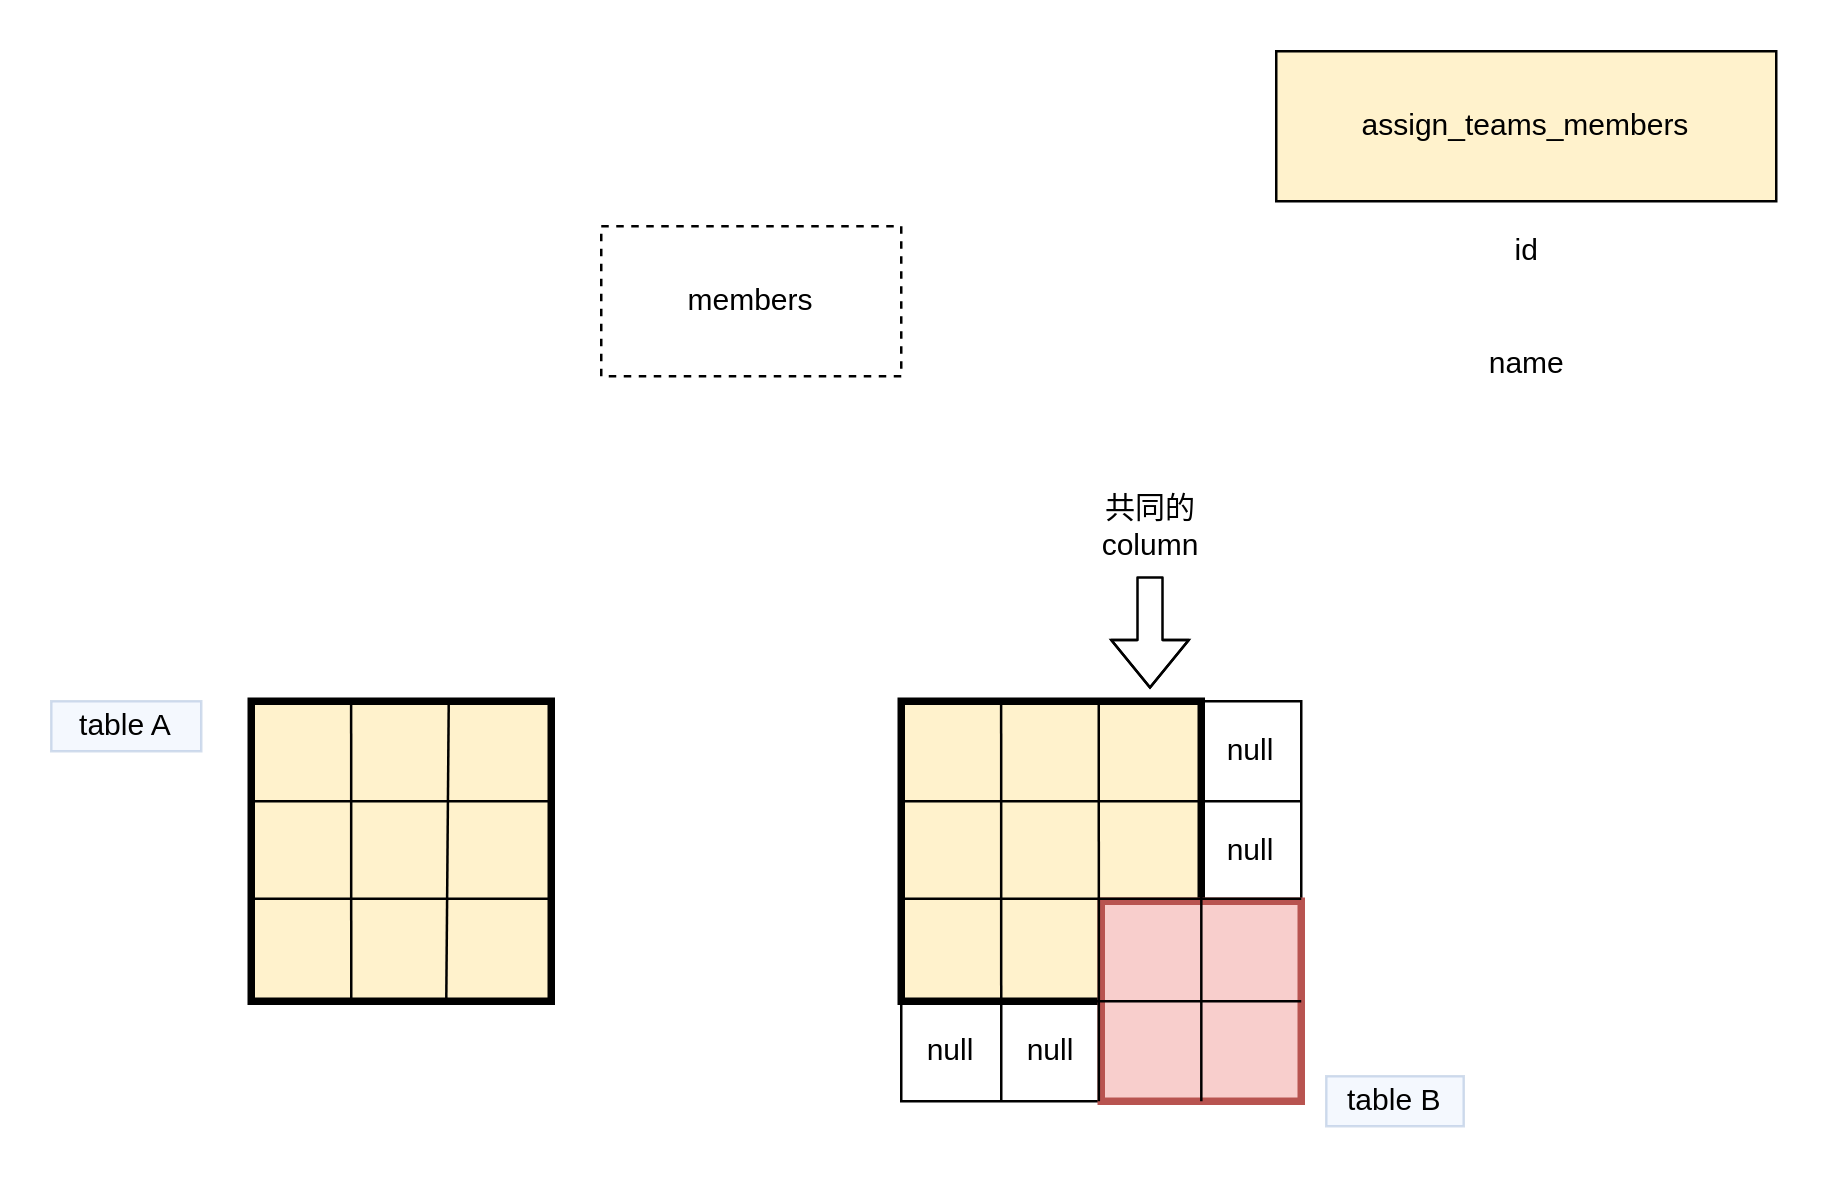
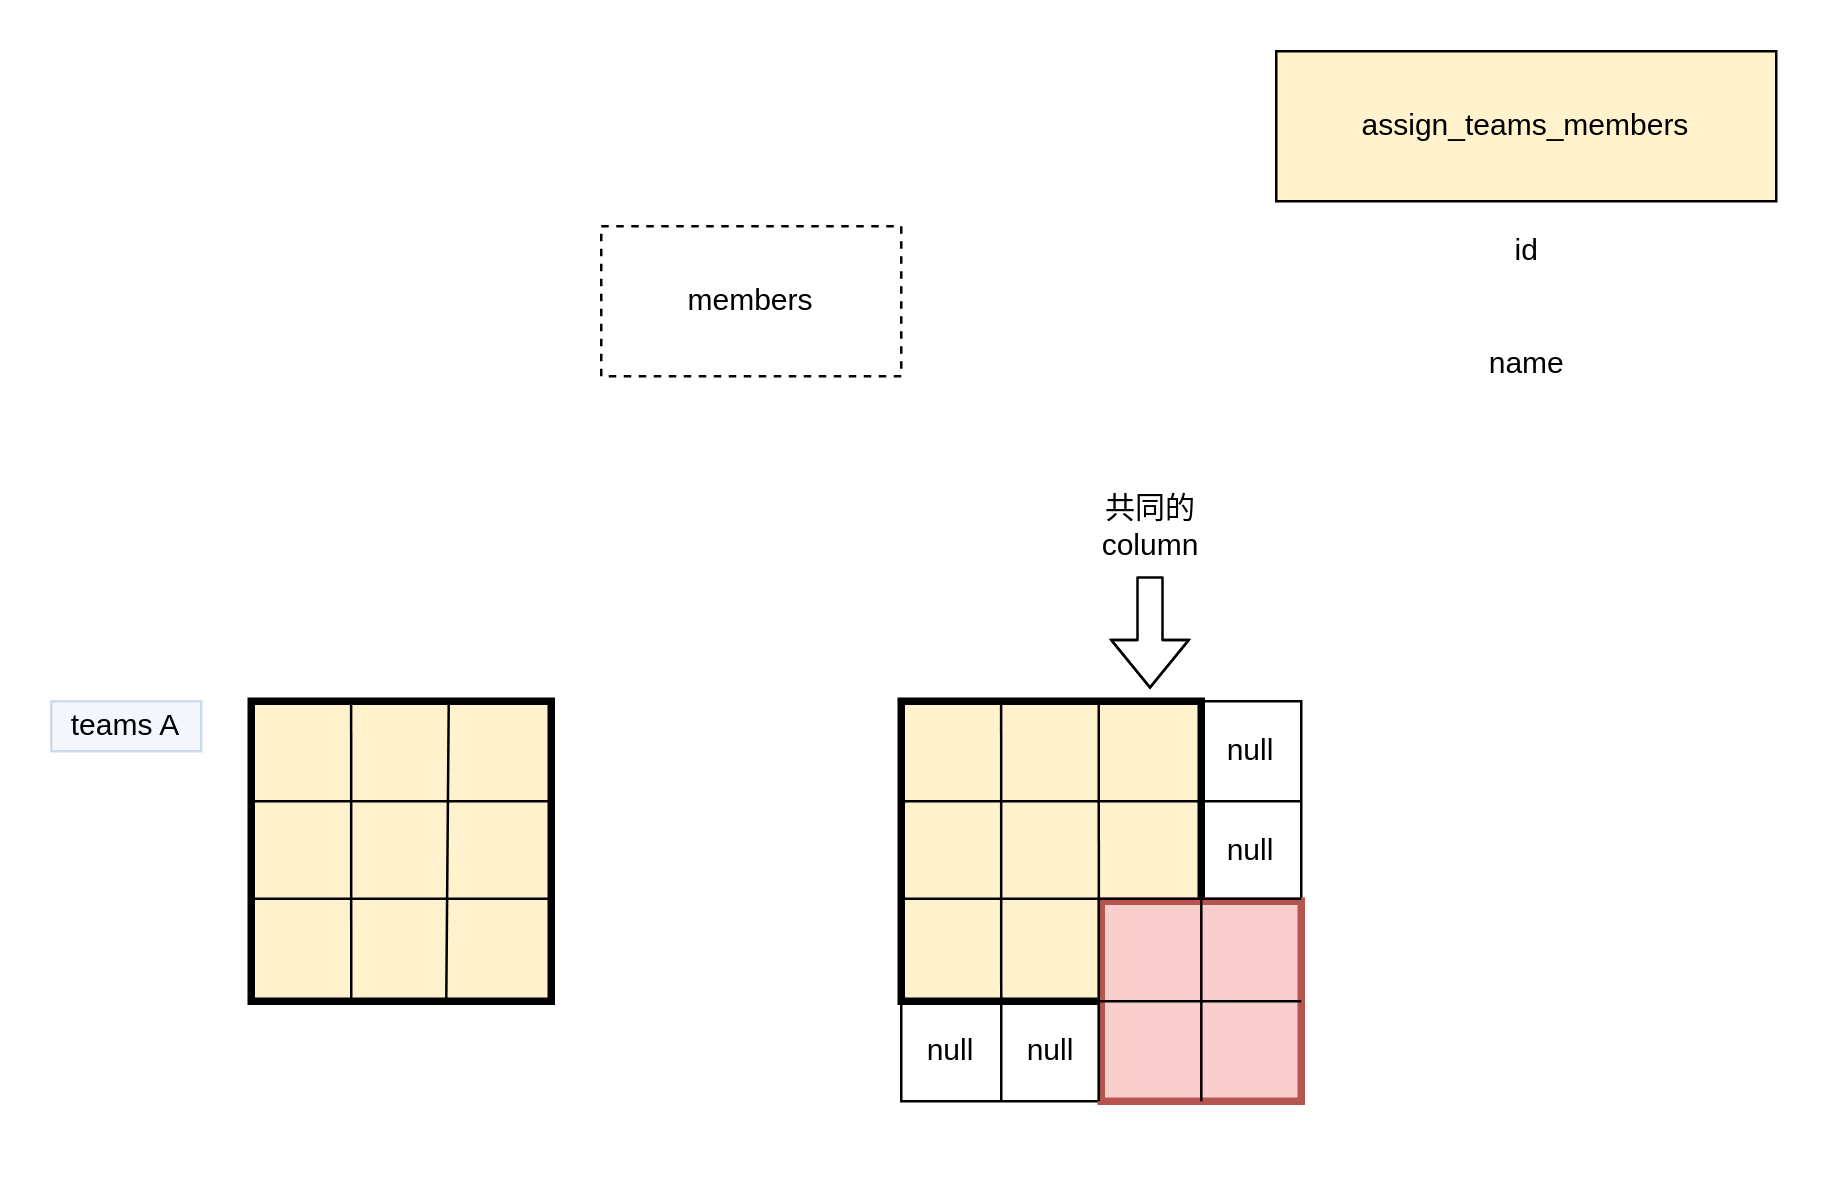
node "table A": label "table A" -> "teams A"
node "table B": removed
